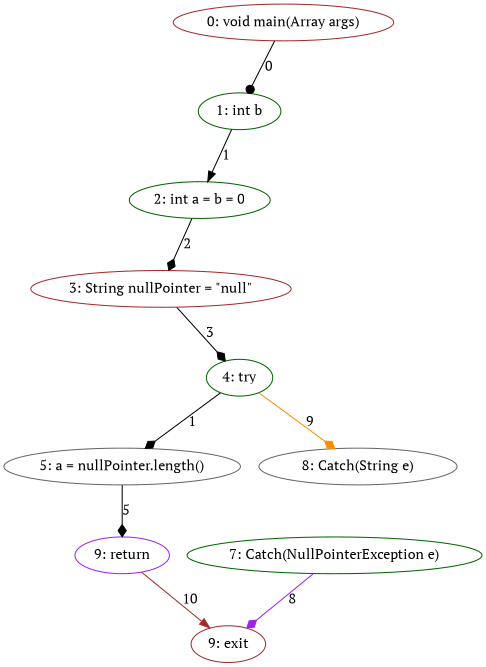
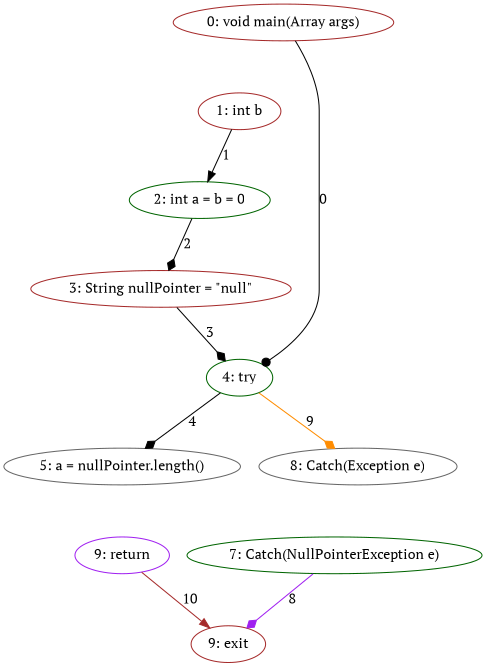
edge "0: void main(Array args)" -> "1: int b": now "0: void main(Array args)" -> "4: try"
node "1: int b": color darkgreen -> brown
edge "4: try" -> "5: a = nullPointer.length()": label "1" -> "4"
node "8: Catch(String e)": label "8: Catch(String e)" -> "8: Catch(Exception e)"
edge "5: a = nullPointer.length()" -> "9: return": removed, label "5"
